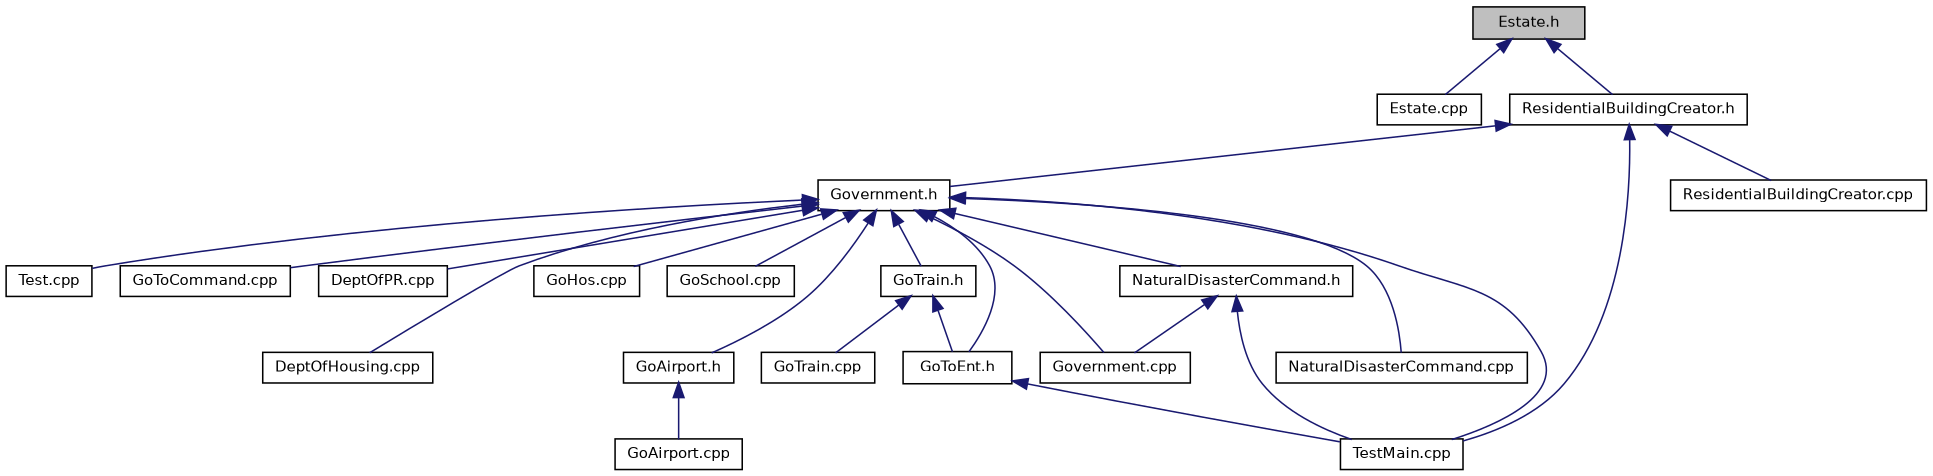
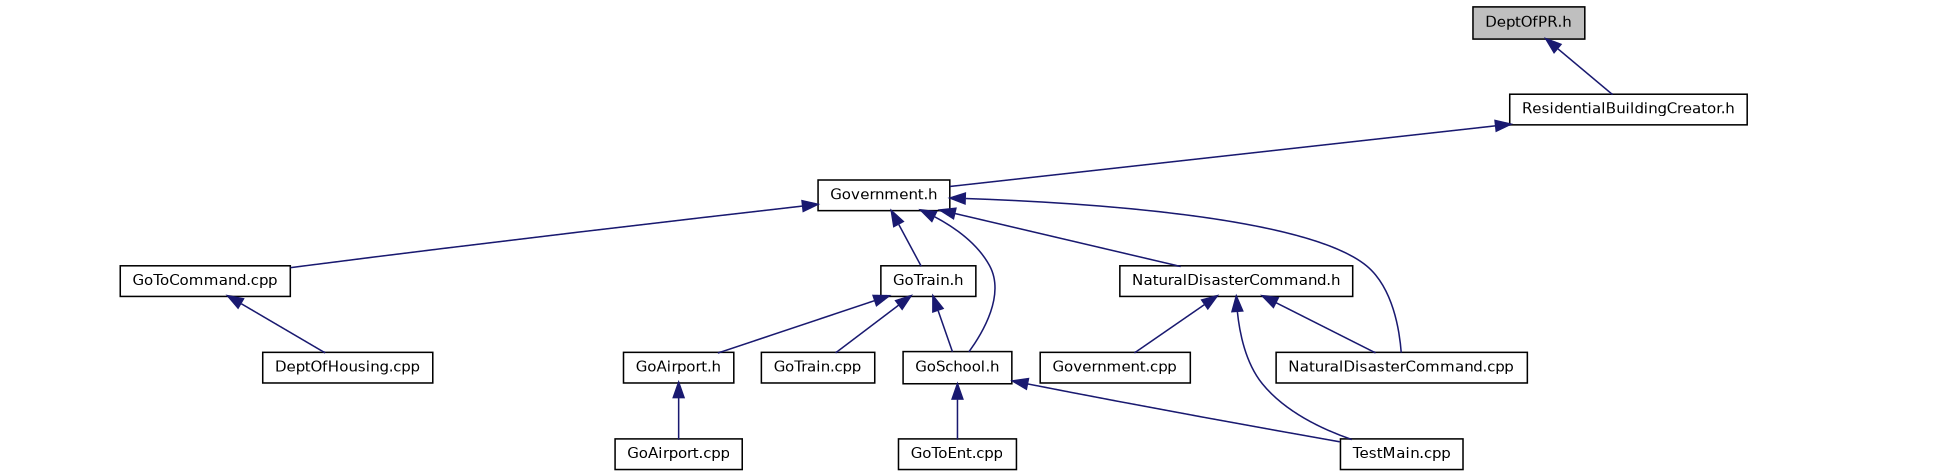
node "Estate.h": label "Estate.h" -> "DeptOfPR.h"
node "Estate.cpp": removed
node "ResidentialBuildingCreator.cpp": removed
edge "TestMain.cpp" -> "Government.h": removed
edge "DeptOfHousing.cpp" -> "Government.h": now "DeptOfHousing.cpp" -> "GoToCommand.cpp"
edge "Government.cpp" -> "Government.h": removed
node "Test.cpp": removed
node "DeptOfPR.cpp": removed
node "GoHos.cpp": removed
node "GoSchool.cpp": removed
edge "GoAirport.h" -> "Government.h": now "GoAirport.h" -> "GoTrain.h"
edge "TestMain.cpp" -> "ResidentialBuildingCreator.h": removed
edge "NaturalDisasterCommand.cpp" -> "NaturalDisasterCommand.h": added
node "GoToEnt.h": label "GoToEnt.h" -> "GoSchool.h"
node "GoToEnt.cpp": added
